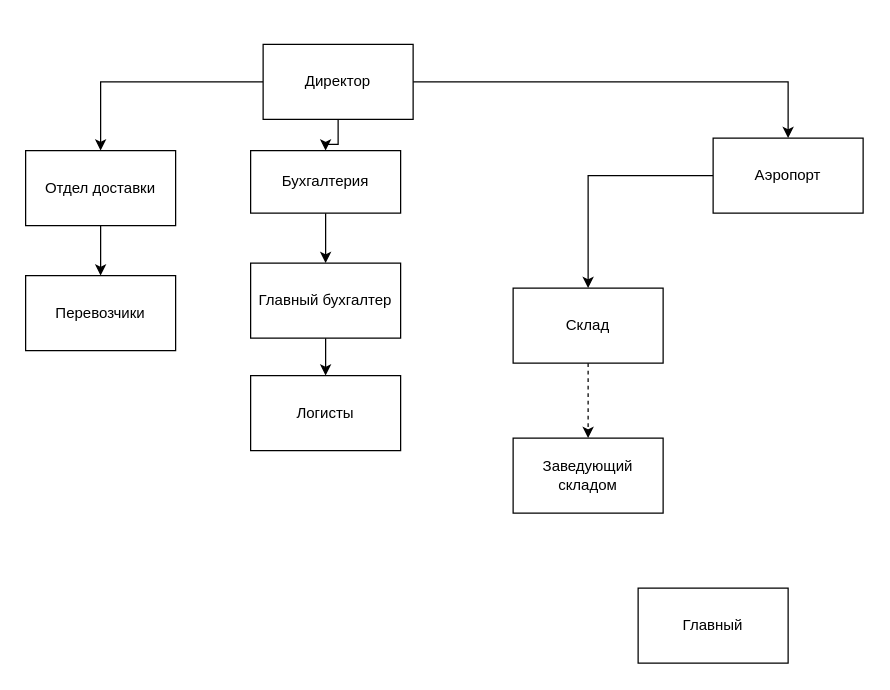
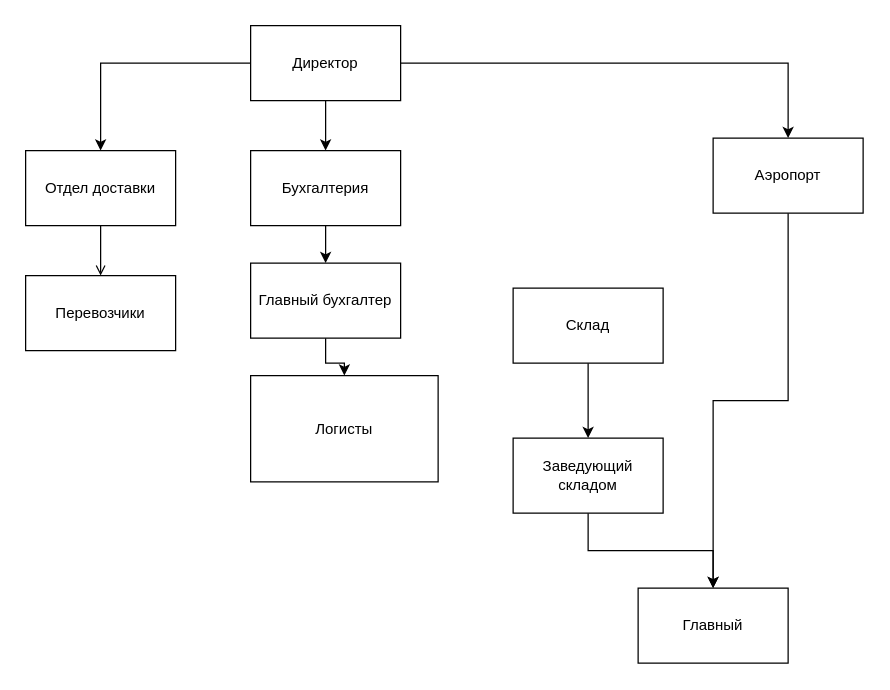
node "Директор": moved (338, 82) -> (326, 63)
edge "Аэропорт" -> "Склад": now "Аэропорт" -> "Главный"
node "Бухгалтерия": size 150x63 -> 150x75
edge "Отдел доставки" -> "Перевозчики": arrowhead classic -> open
edge "Склад" -> "Заведующий складом": style dashed -> solid
node "Логисты": size 150x75 -> 188x106
edge "Заведующий складом" -> "Главный": added
